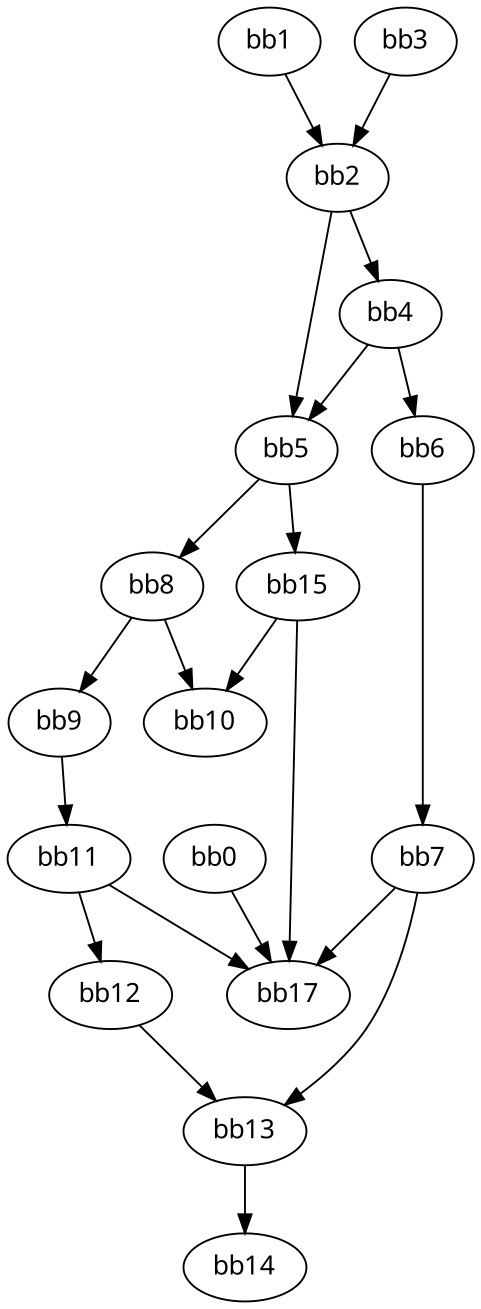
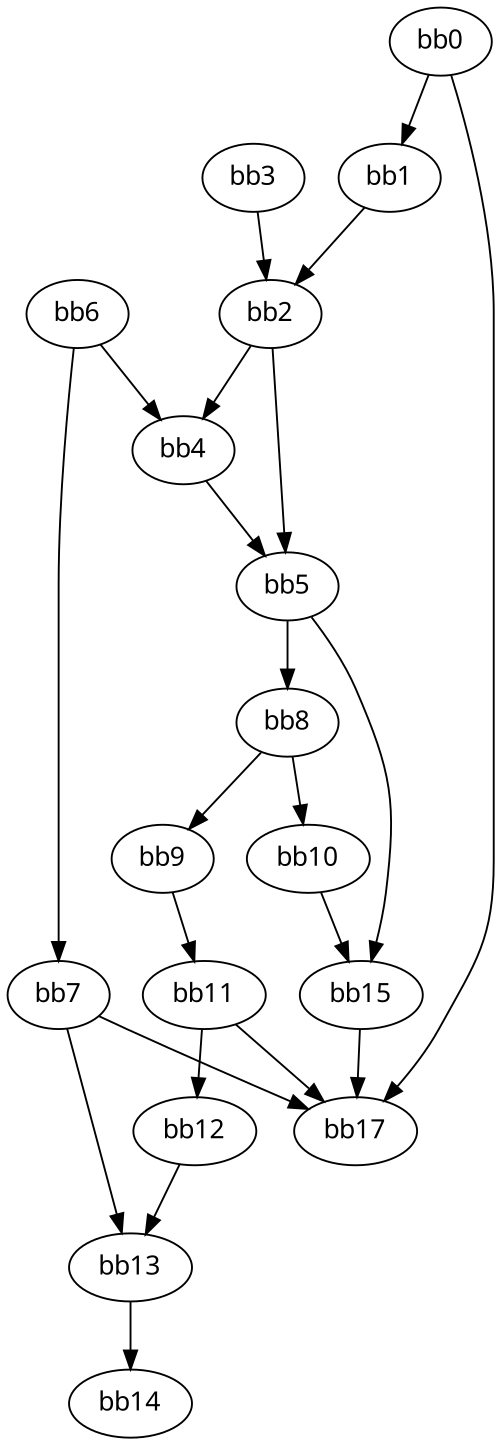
edge "bb0" -> "bb1": added
edge "bb4" -> "bb6": reversed
edge "bb15" -> "bb10": reversed
